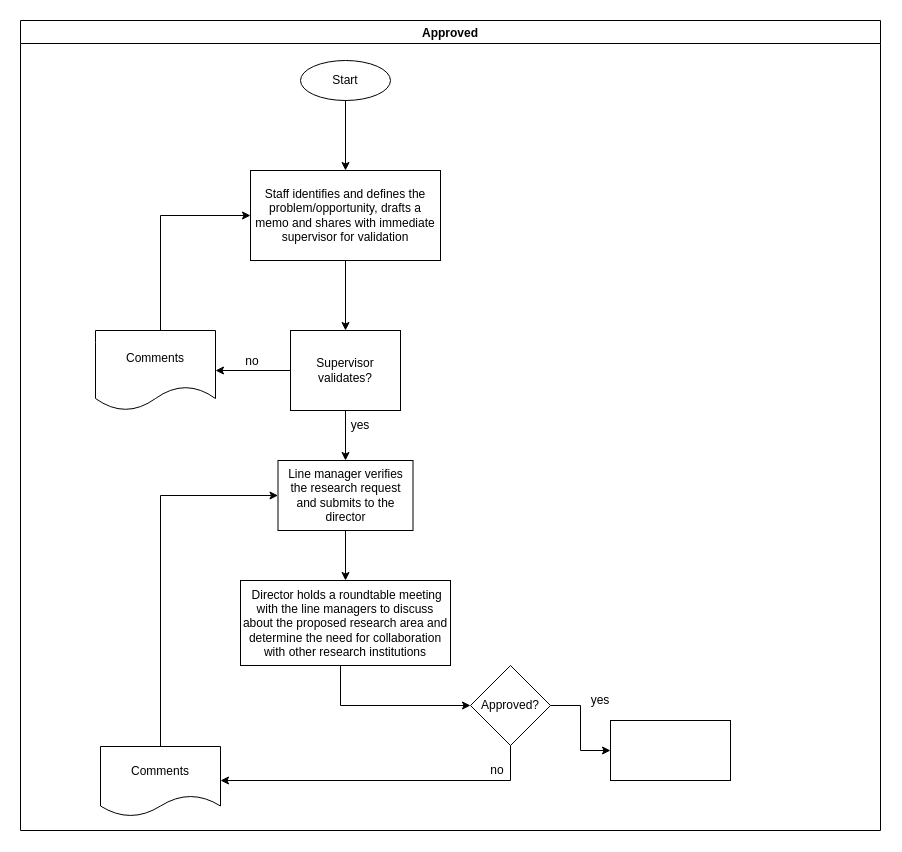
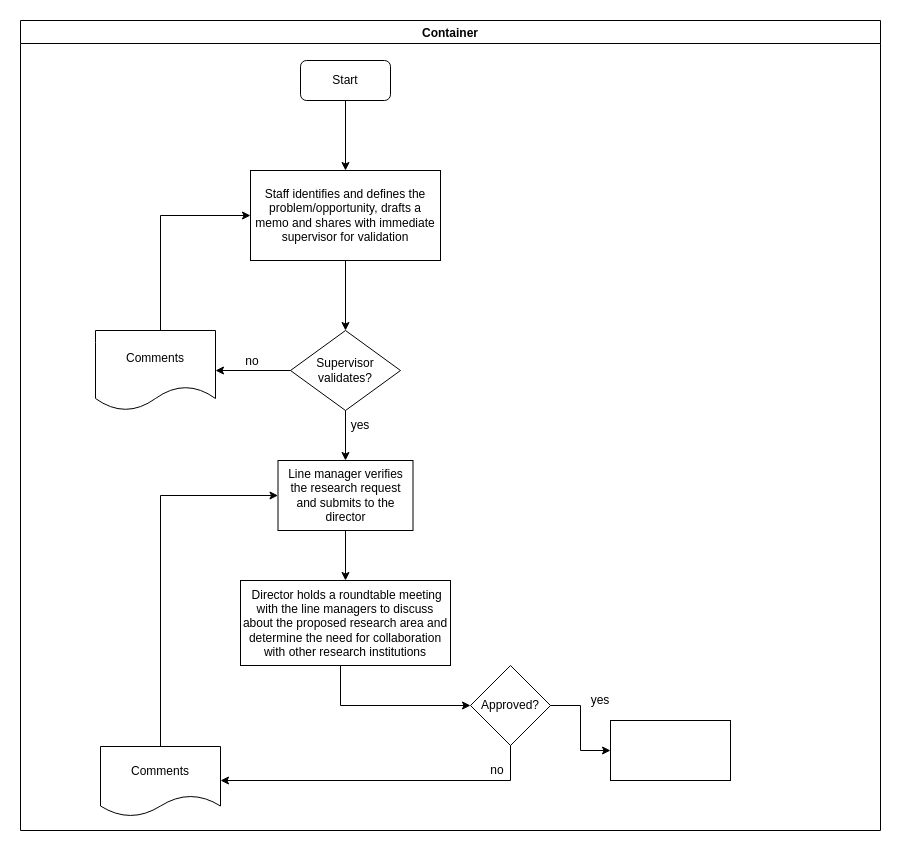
node "Approved": label "Approved" -> "Container"
node "Start": shape ellipse -> rounded rectangle
node "Supervisor validates?": shape rectangle -> diamond
